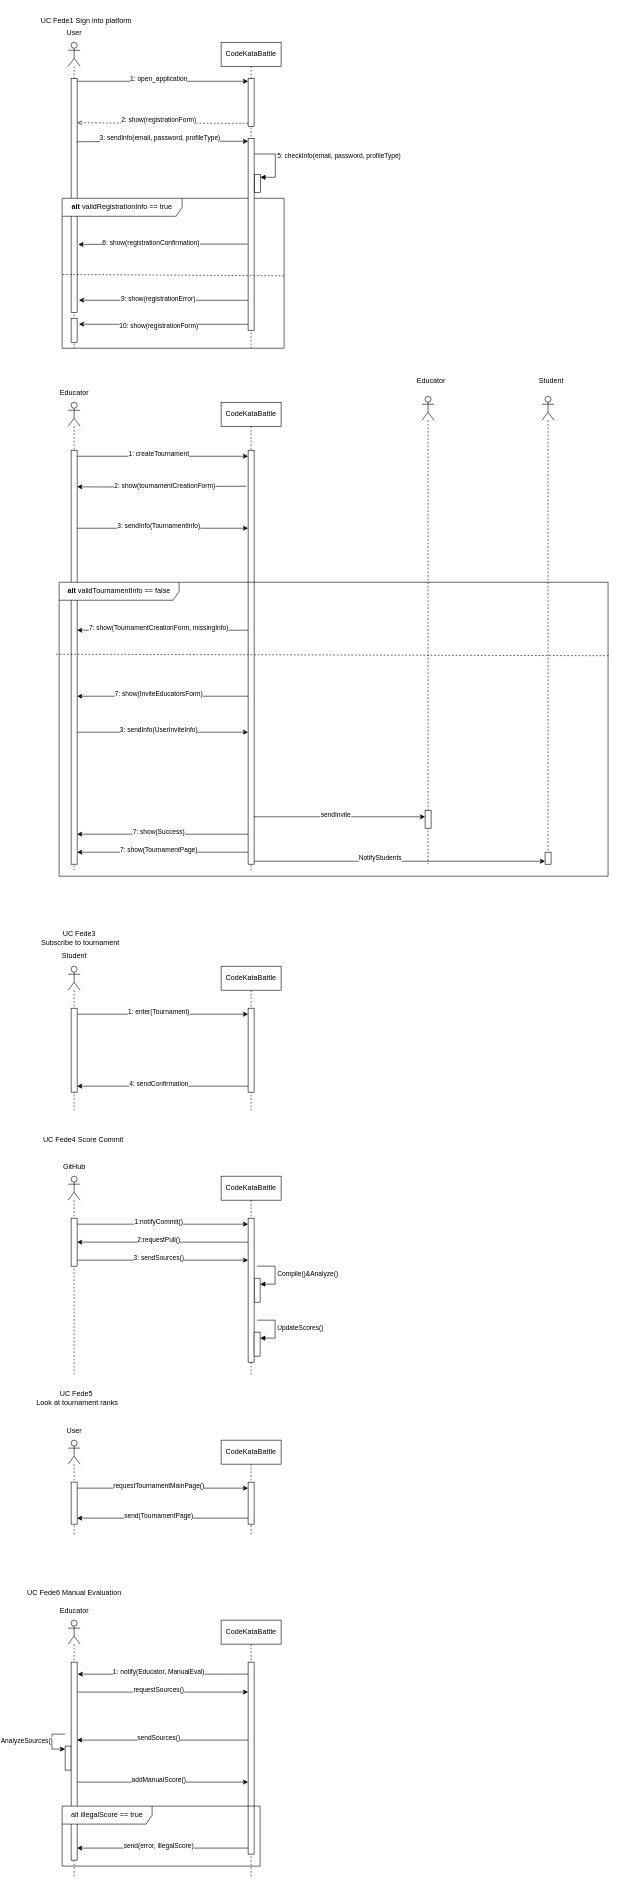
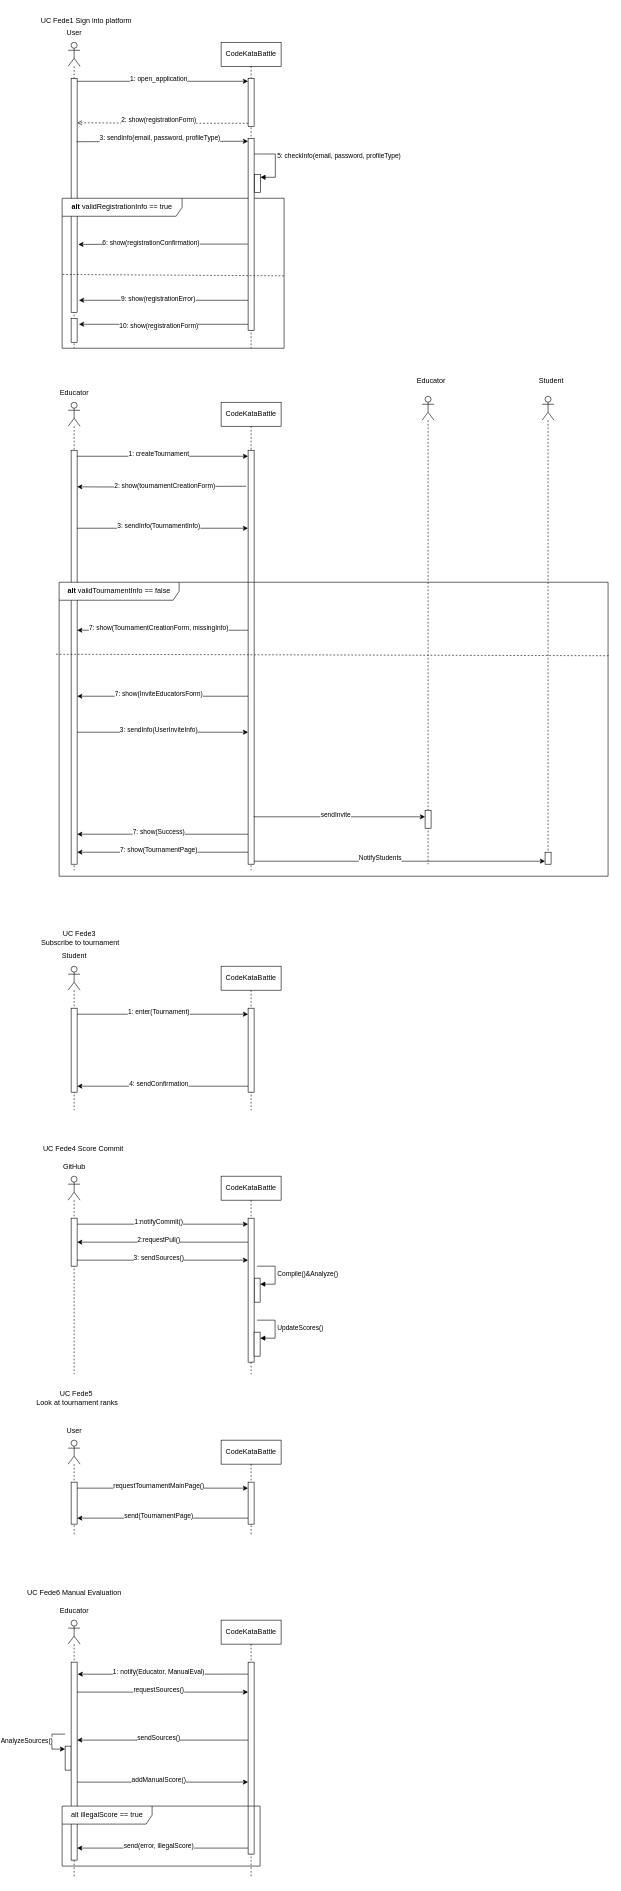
node "UC Fede4 Score Commit": moved (83, 1140) -> (83, 1149)
